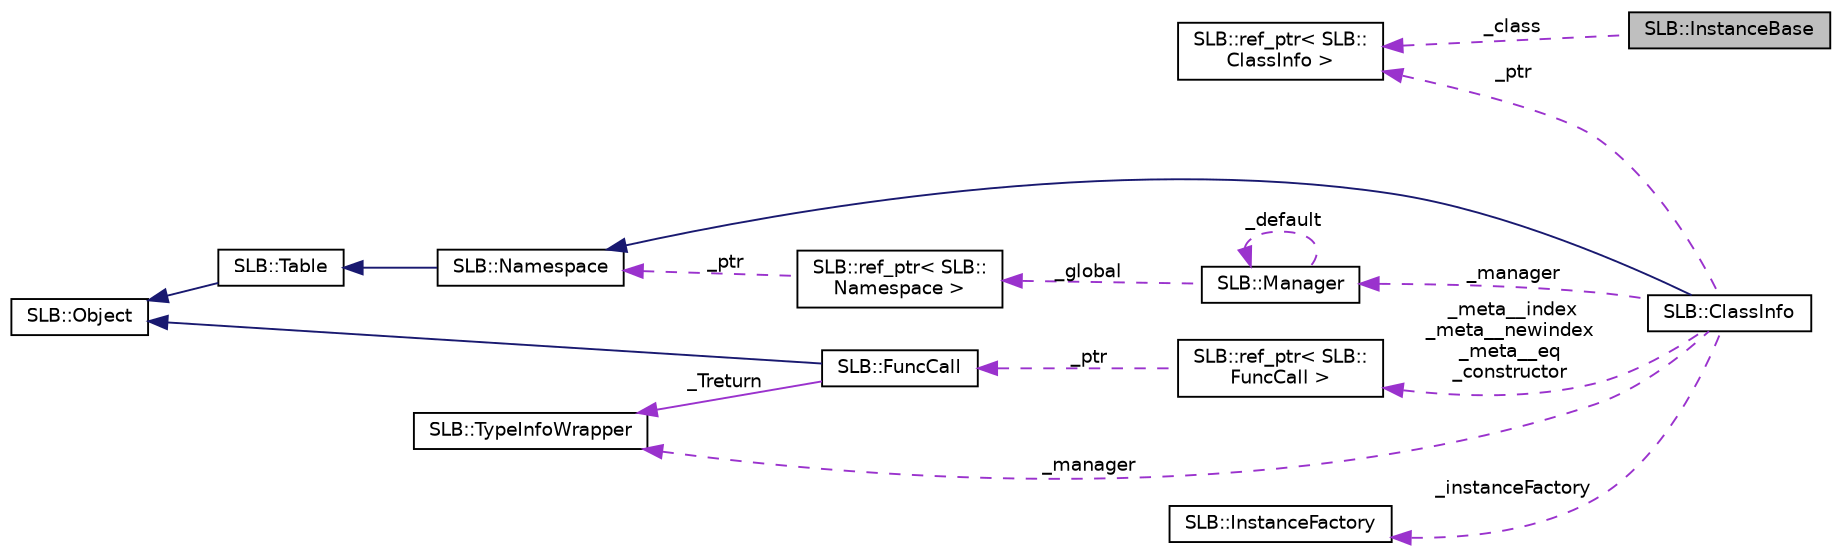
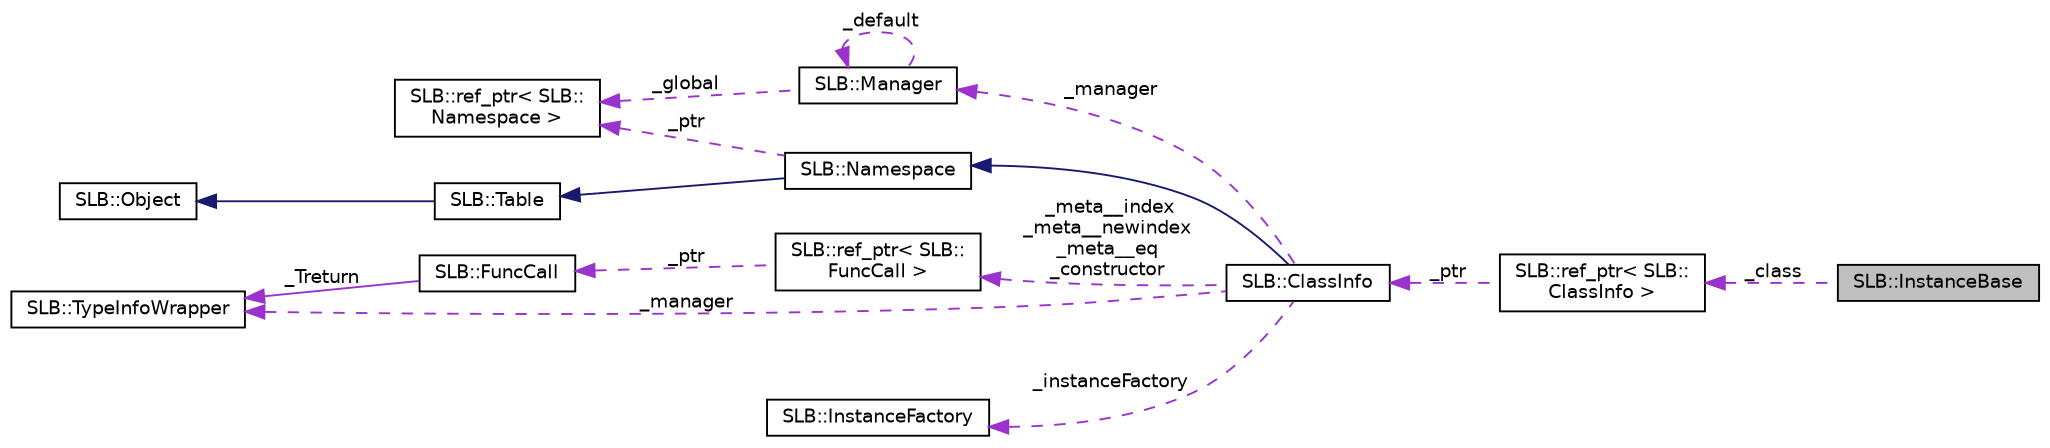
edge "SLB::ClassInfo" -> "SLB::ref_ptr< SLB:: ClassInfo >": reversed
edge "SLB::ref_ptr< SLB:: Namespace >" -> "SLB::Namespace": reversed
edge "SLB::FuncCall" -> "SLB::Object": removed
